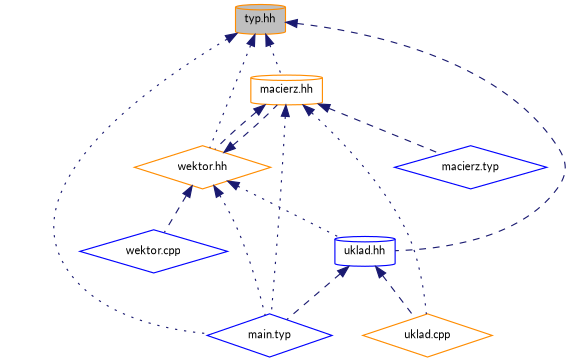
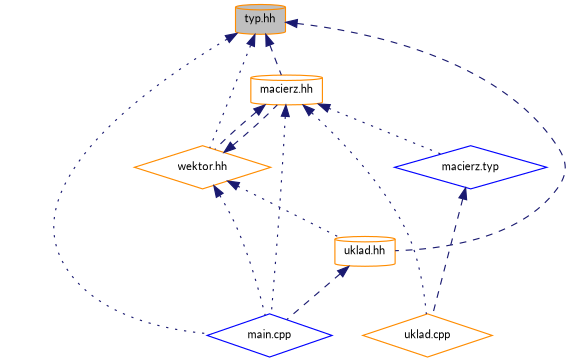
edge "macierz.hh" -> "typ.hh": style dotted -> dashed
edge "macierz.typ" -> "macierz.hh": style dashed -> dotted
node "wektor.cpp": removed
node "uklad.hh": color blue -> darkorange
edge "uklad.cpp" -> "uklad.hh": now "uklad.cpp" -> "macierz.typ"
node "main.typ": label "main.typ" -> "main.cpp"
